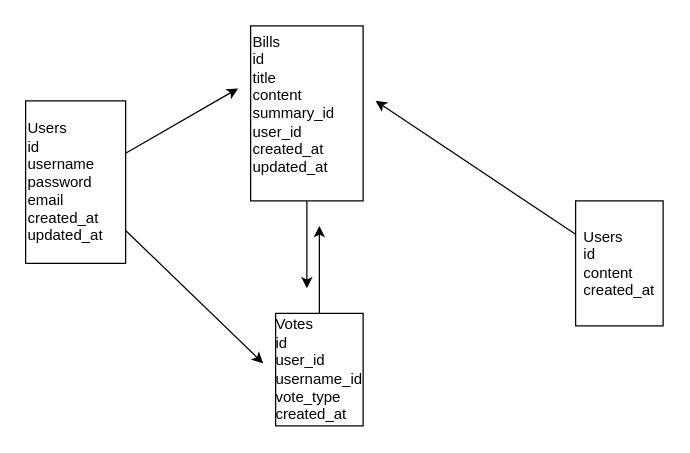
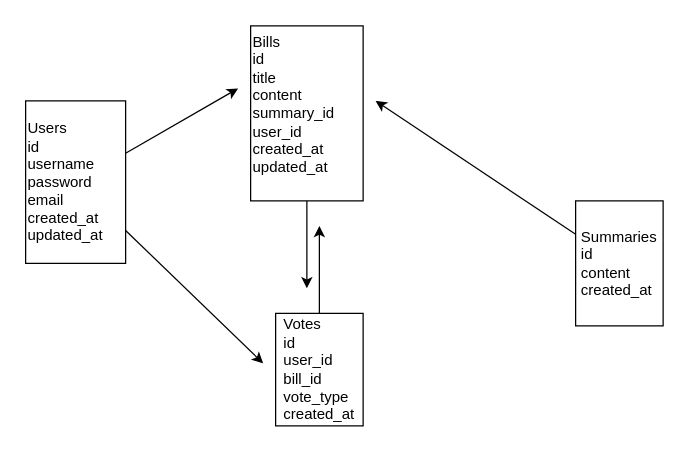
node "Users id content created_at": label "Users id content created_at" -> "Summaries id content created_at"
node "Votes id user_id username_id vote_type created_at": label "Votes id user_id username_id vote_type created_at" -> "Votes id user_id bill_id vote_type created_at"
